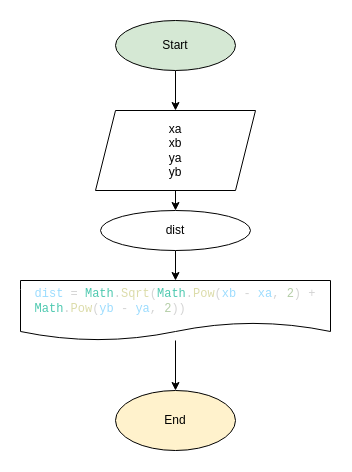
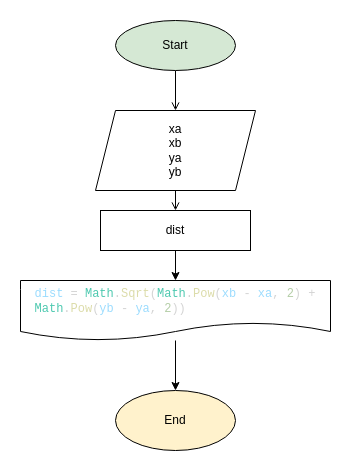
edge "Start" -> "xa xb ya yb": arrowhead classic -> open
edge "xa xb ya yb" -> "dist": arrowhead classic -> open
node "dist": shape ellipse -> rectangle
